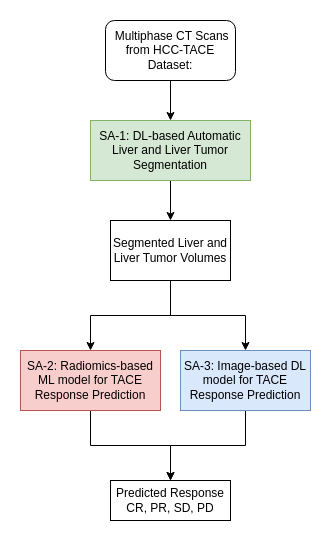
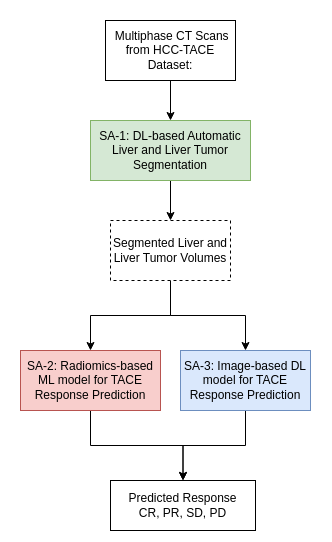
node "Multiphase CT Scans from HCC-TACE Dataset:": shape rounded rectangle -> rectangle
node "Segmented Liver and Liver Tumor Volumes": style solid -> dashed
node "Predicted Response CR, PR, SD, PD": size 120x40 -> 145x50
